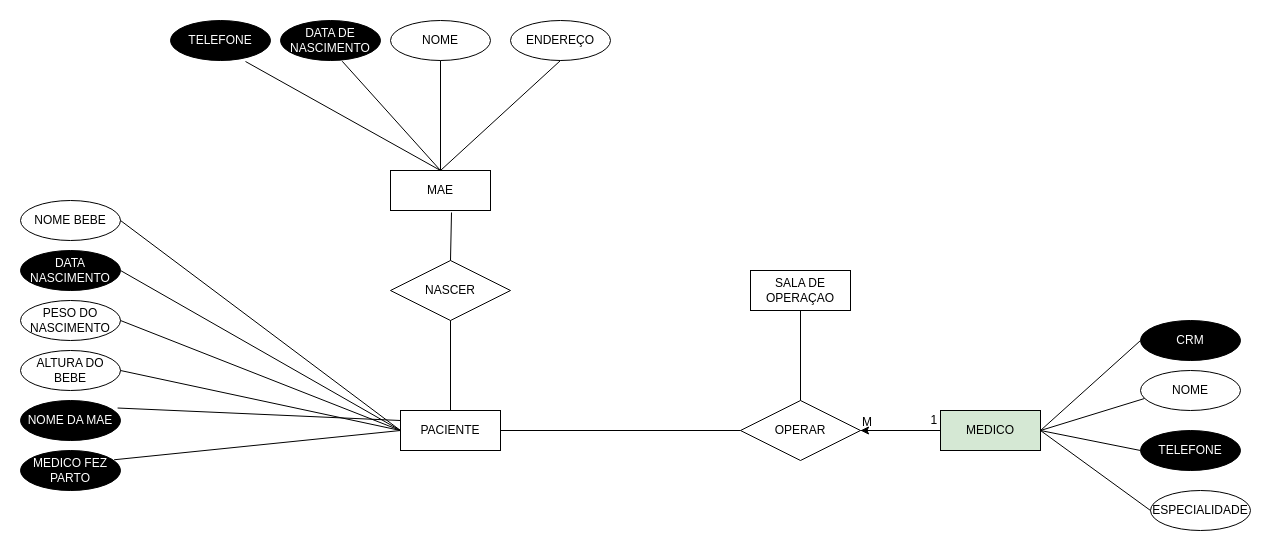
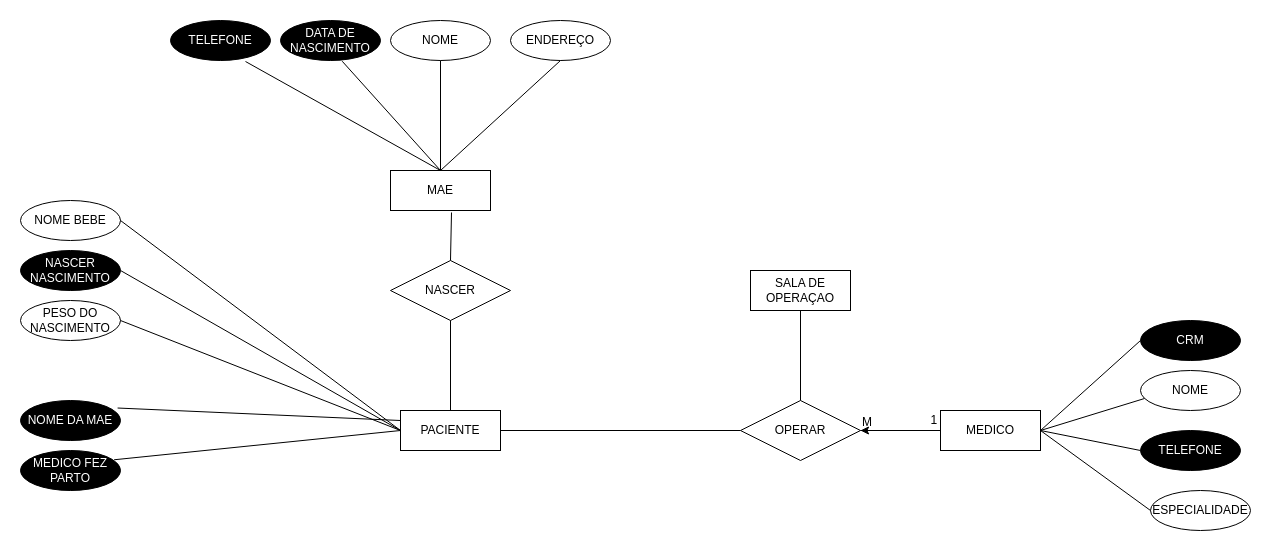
node "DATA NASCIMENTO": label "DATA NASCIMENTO" -> "NASCER NASCIMENTO"
node "ALTURA DO BEBE": removed
edge "ALTURA DO BEBE" -- "PACIENTE": removed
node "MEDICO": fillcolor #d5e8d4 -> #ffffff
